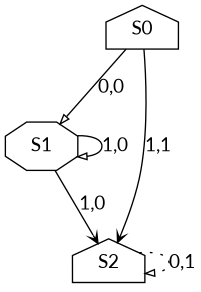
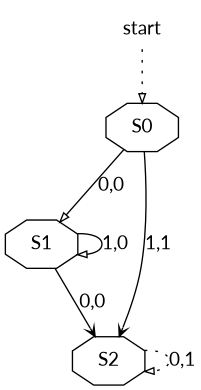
node "S0": shape house -> octagon
node "start": added
edge "S1" -> "S2": label "1,0" -> "0,0"
node "S2": shape house -> octagon
